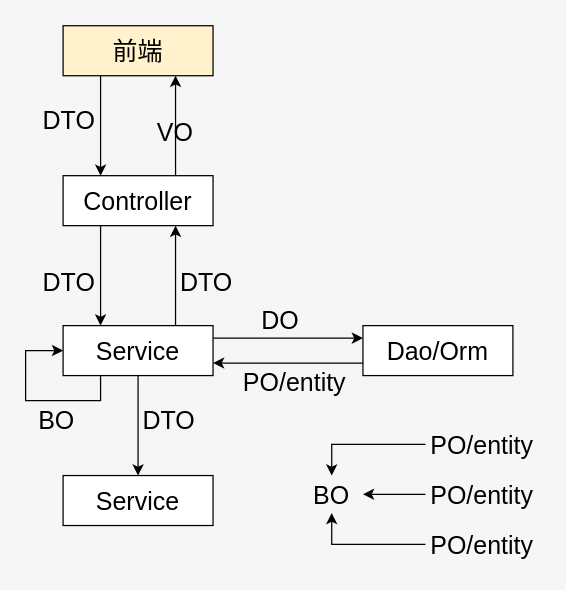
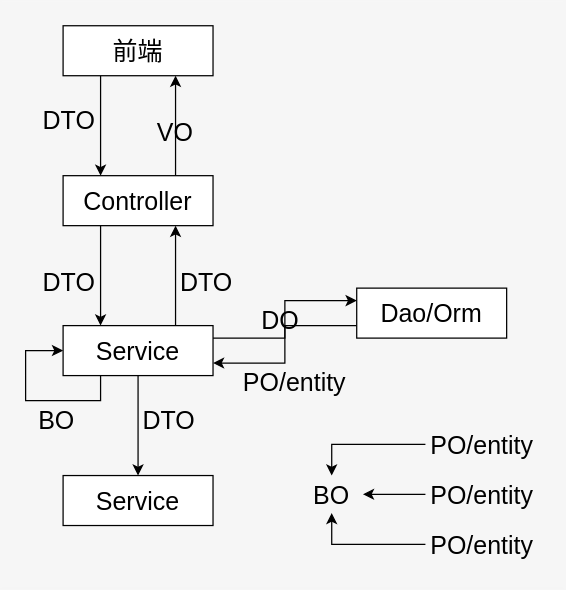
node "前端": fillcolor #fff2cc -> #ffffff
node "Dao/Orm": moved (438, 351) -> (432, 313)
